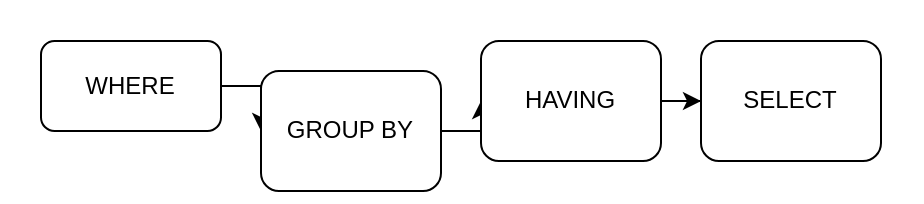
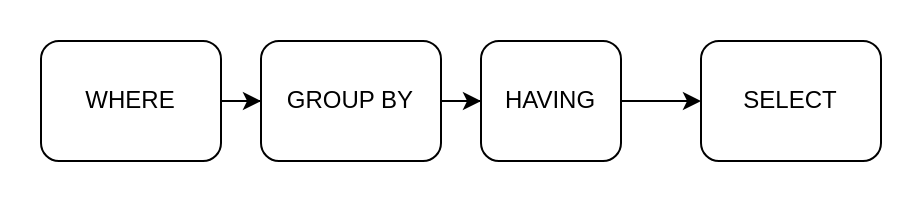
node "WHERE": size 180x90 -> 180x120
node "HAVING": size 180x120 -> 140x120
node "GROUP BY": moved (351, 131) -> (351, 101)
